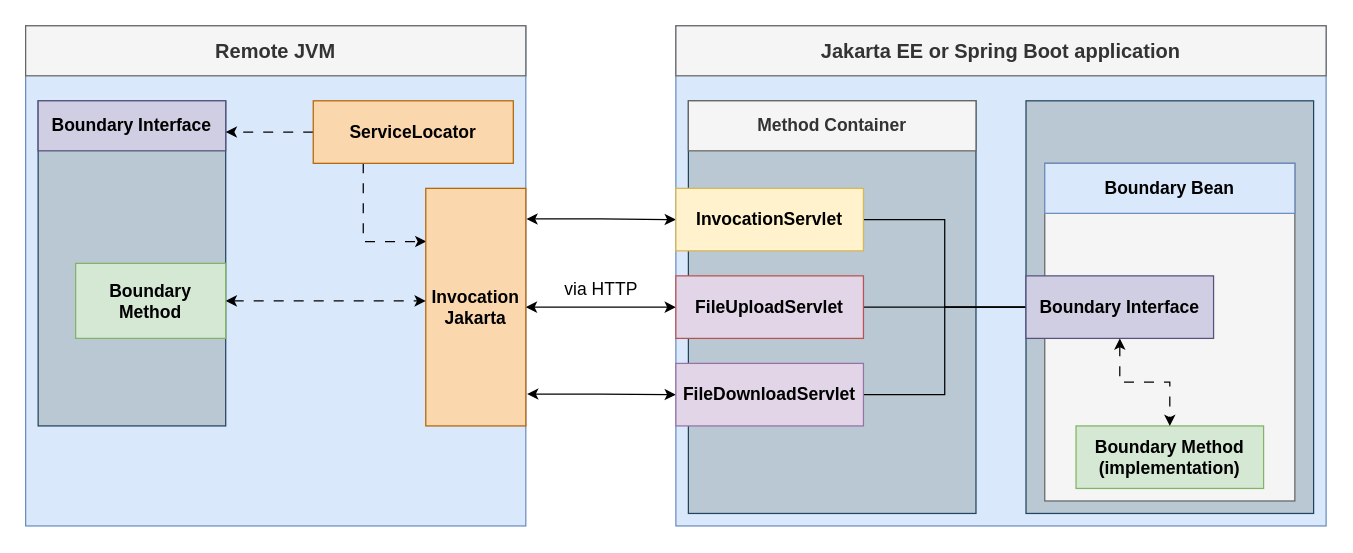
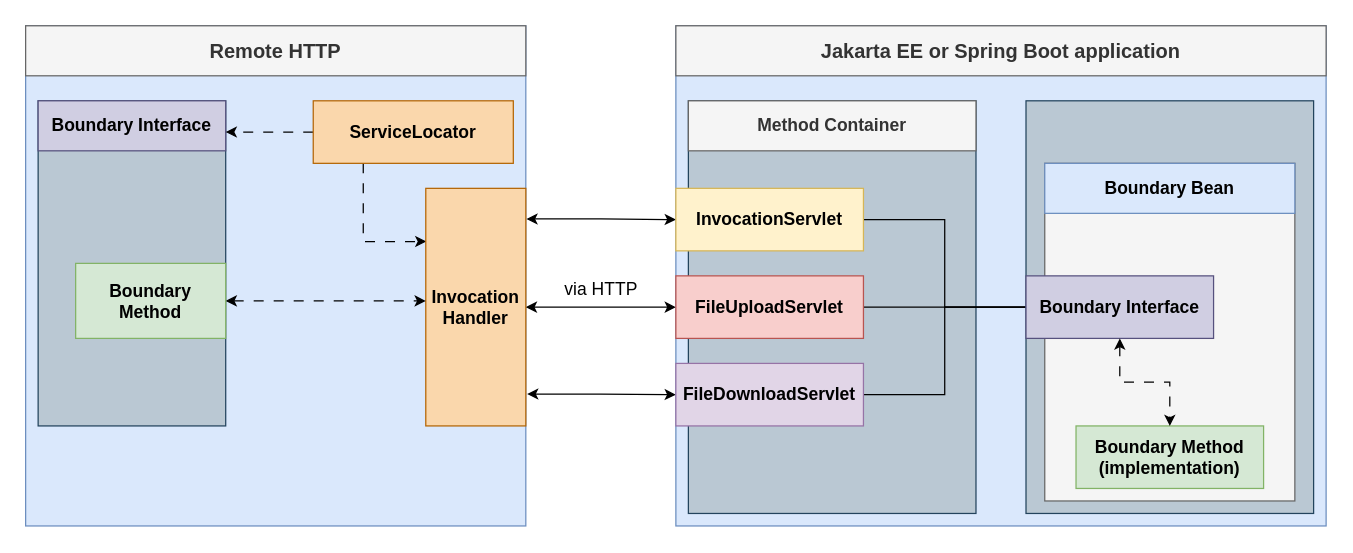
node "Remote JVM": label "Remote JVM" -> "Remote HTTP"
node "InvocationJakarta": label "InvocationJakarta" -> "InvocationHandler"
node "FileUploadServlet": fillcolor #e1d5e7 -> #f8cecc
